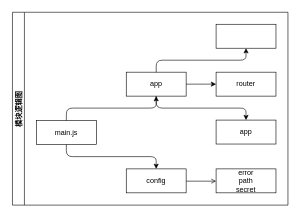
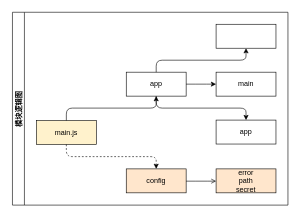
node "router": label "router" -> "main"
node "main.js": fillcolor #ffffff -> #fff2cc
edge "main.js" -> "config": style solid -> dashed
node "config": fillcolor #ffffff -> #ffe6cc
node "error path secret": fillcolor #ffffff -> #ffe6cc
